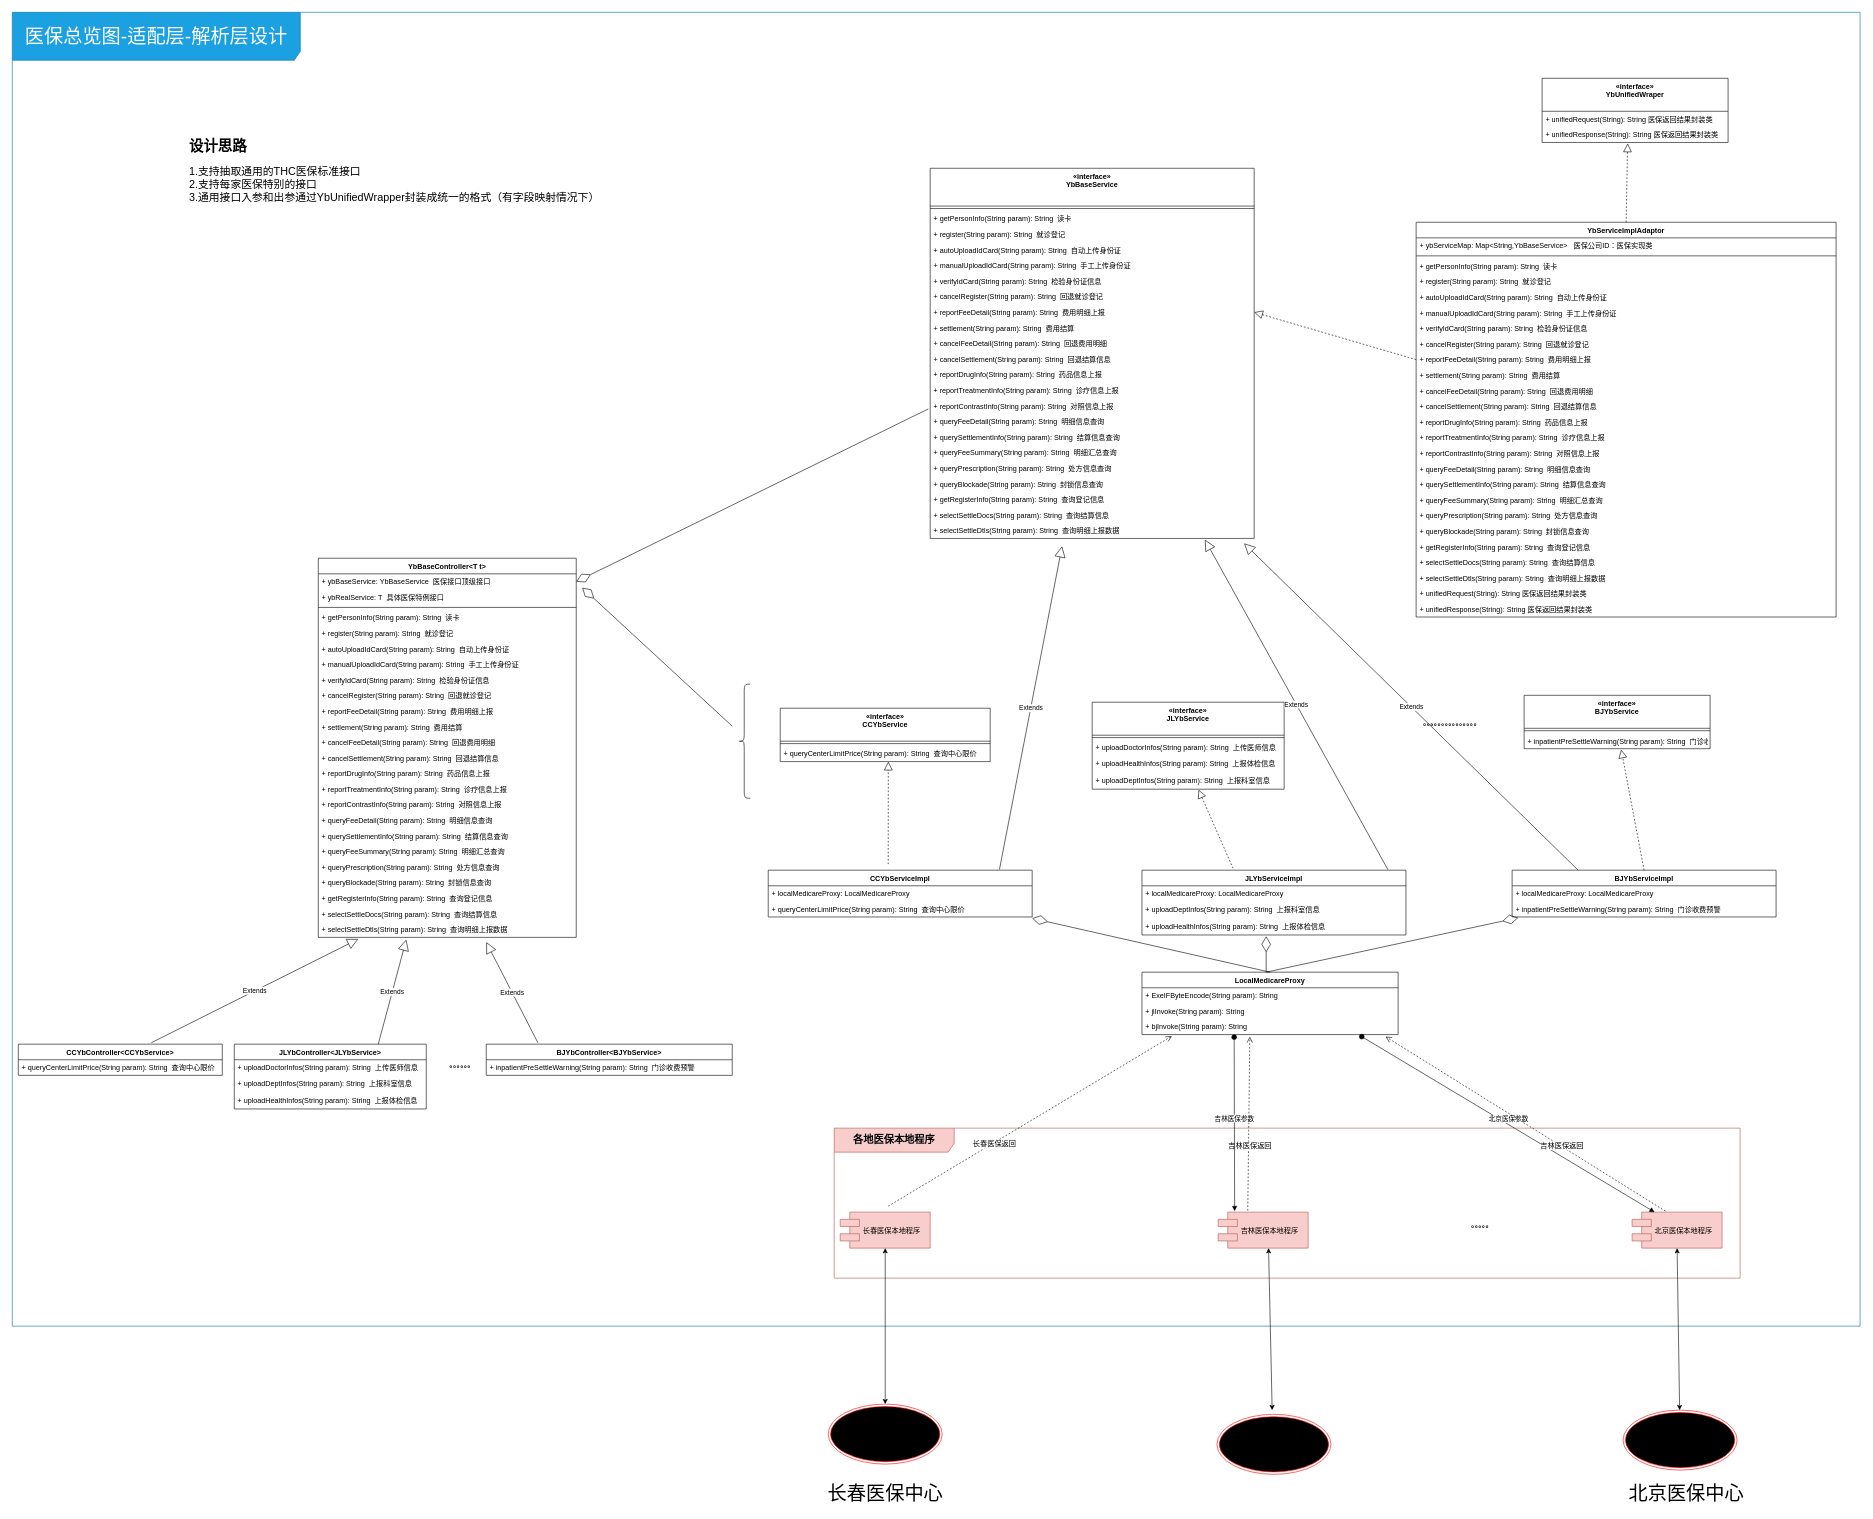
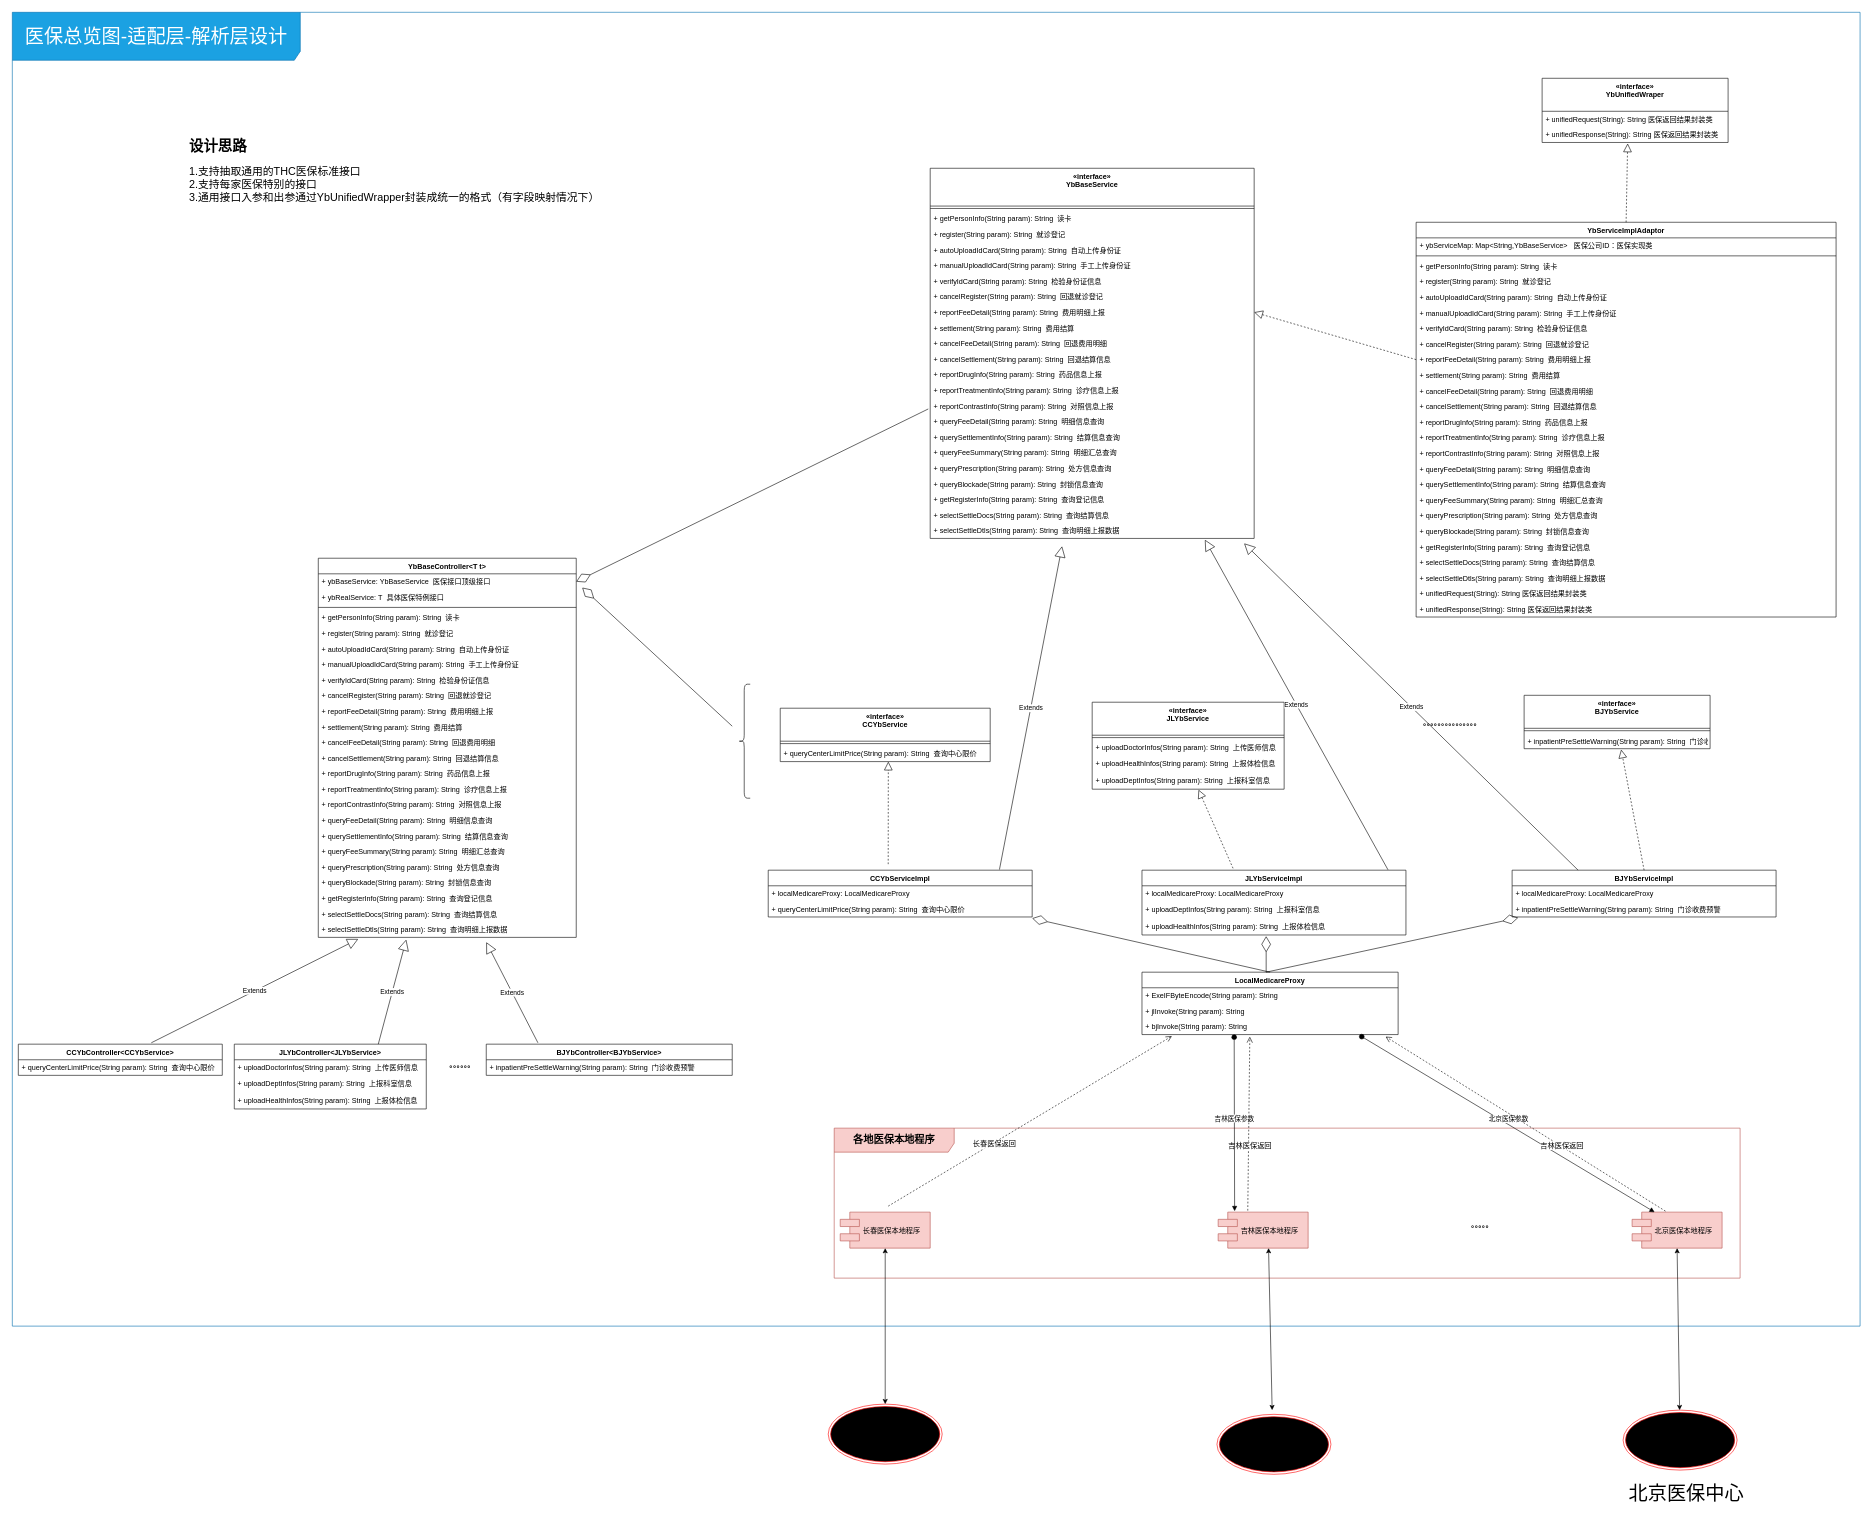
node "长春医保中心": removed
